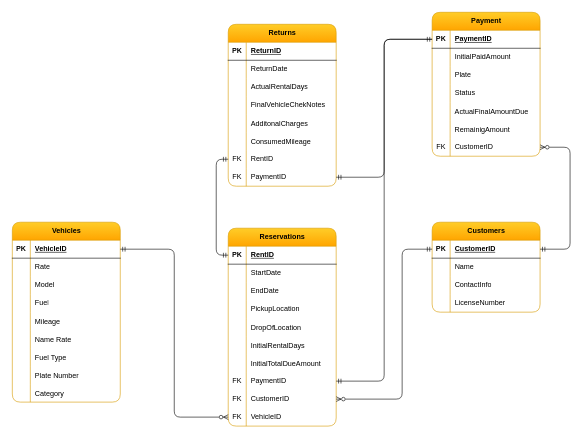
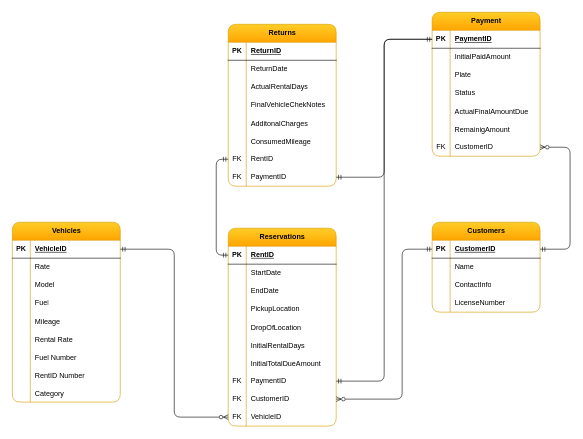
node "Name Rate": label "Name Rate" -> "Rental Rate"
node "Fuel Type": label "Fuel Type" -> "Fuel Number"
node "Plate Number": label "Plate Number" -> "RentID Number"
